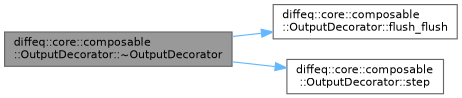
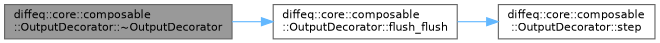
edge "diffeq::core::composable ::OutputDecorator::~OutputDecorator" -> "diffeq::core::composable ::OutputDecorator::step": now "diffeq::core::composable ::OutputDecorator::flush_flush" -> "diffeq::core::composable ::OutputDecorator::step"
